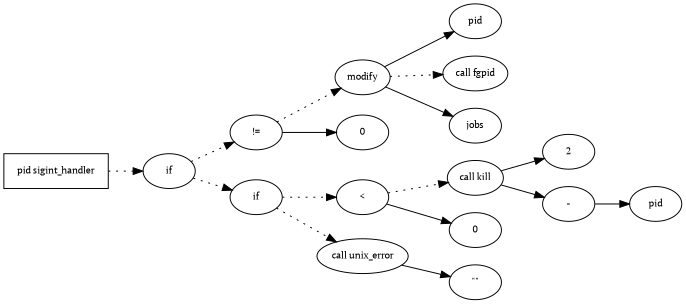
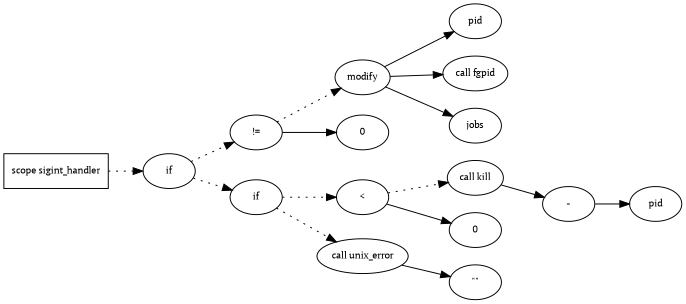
edge "modify" -> "call fgpid": style dotted -> solid
node "2": removed
node "pid sigint_handler": label "pid sigint_handler" -> "scope sigint_handler"
